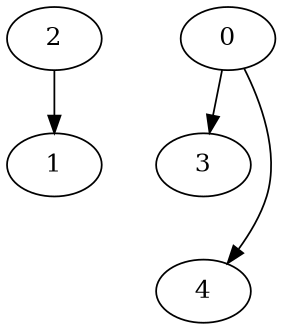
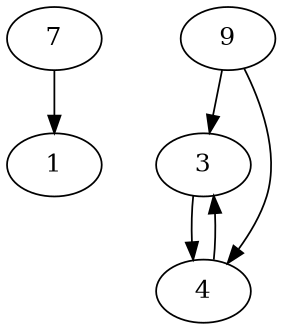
node "2": label "2" -> "7"
node "0": label "0" -> "9"
edge "3" -> "4": added
edge "4" -> "3": added
